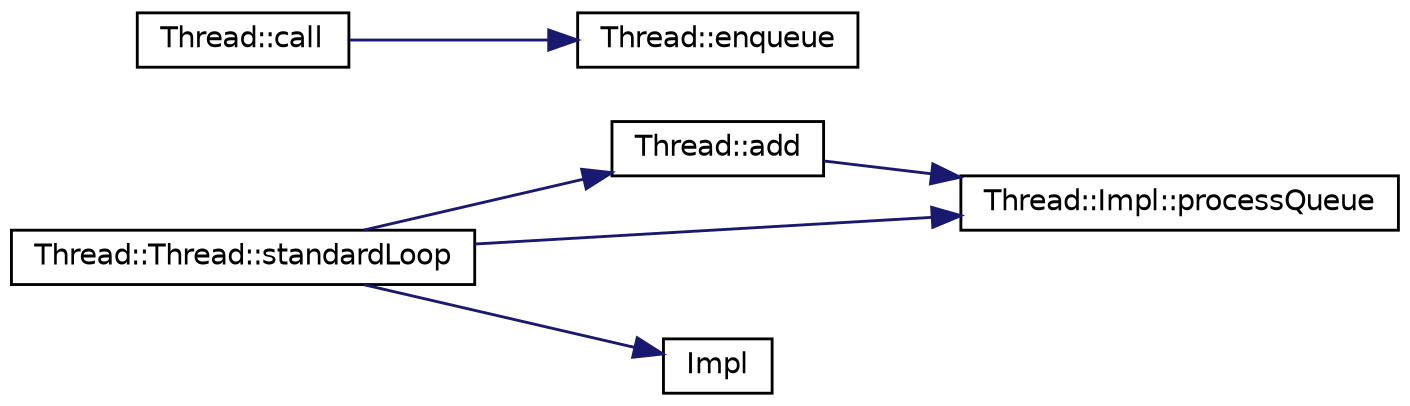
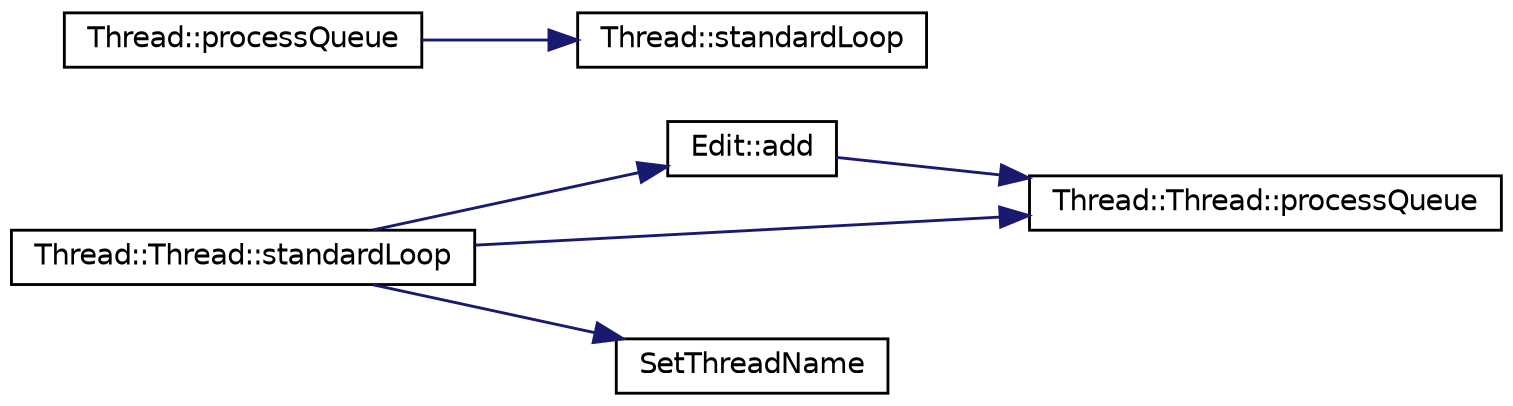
node "Thread::call": label "Thread::call" -> "Thread::processQueue"
node "Thread::enqueue": label "Thread::enqueue" -> "Thread::standardLoop"
node "Thread::add": label "Thread::add" -> "Edit::add"
node "Thread::Impl::processQueue": label "Thread::Impl::processQueue" -> "Thread::Thread::processQueue"
node "Impl": label "Impl" -> "SetThreadName"
